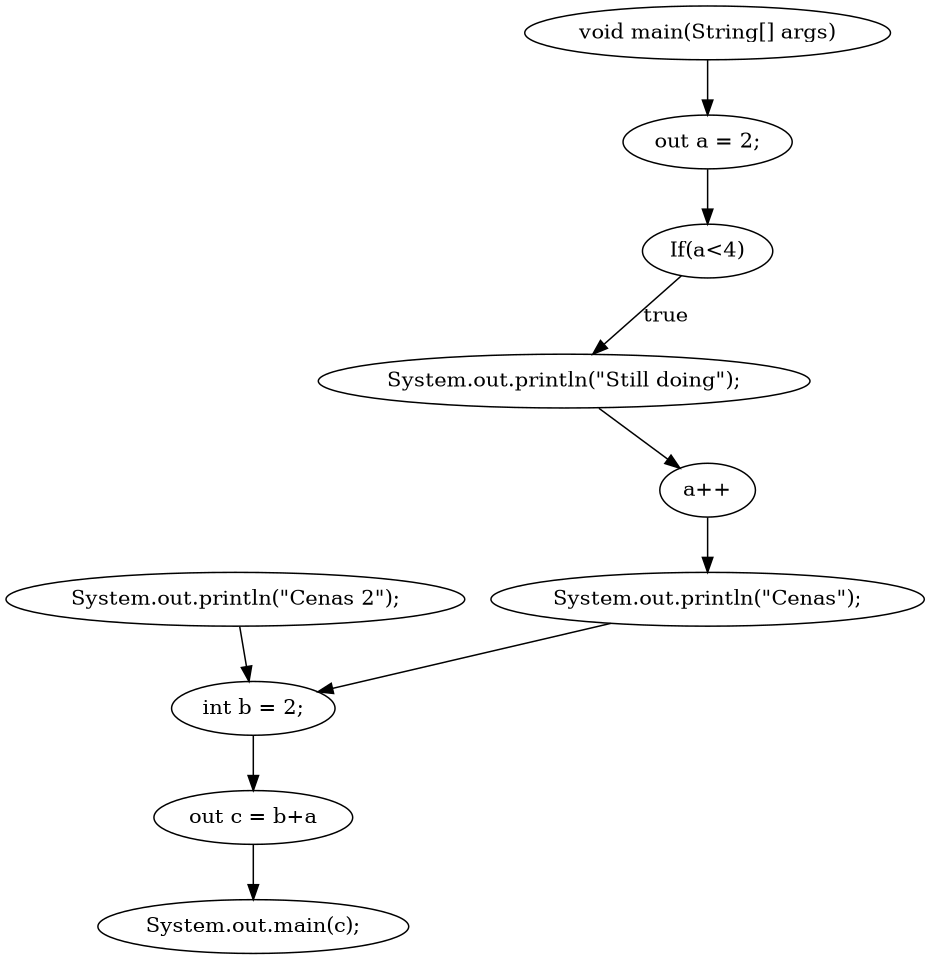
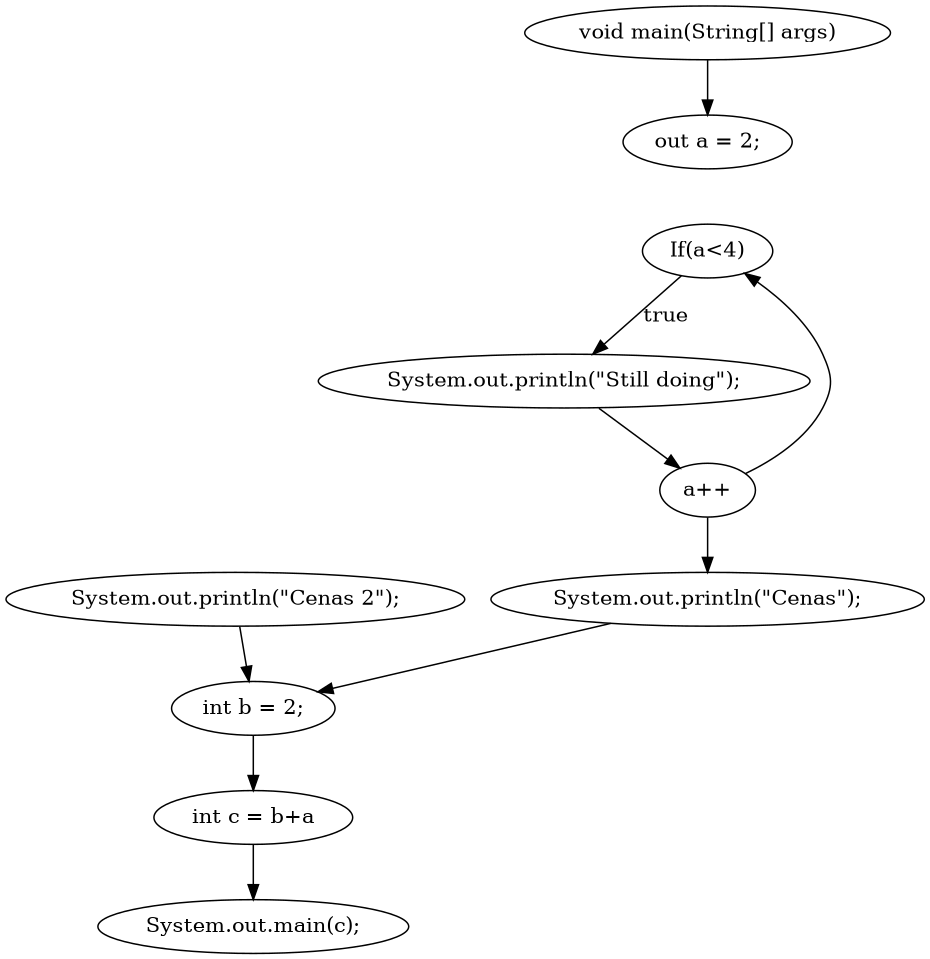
edge "out a = 2;" -> "If(a<4)": now "a++" -> "If(a<4)"
node "out c = b+a": label "out c = b+a" -> "int c = b+a"
